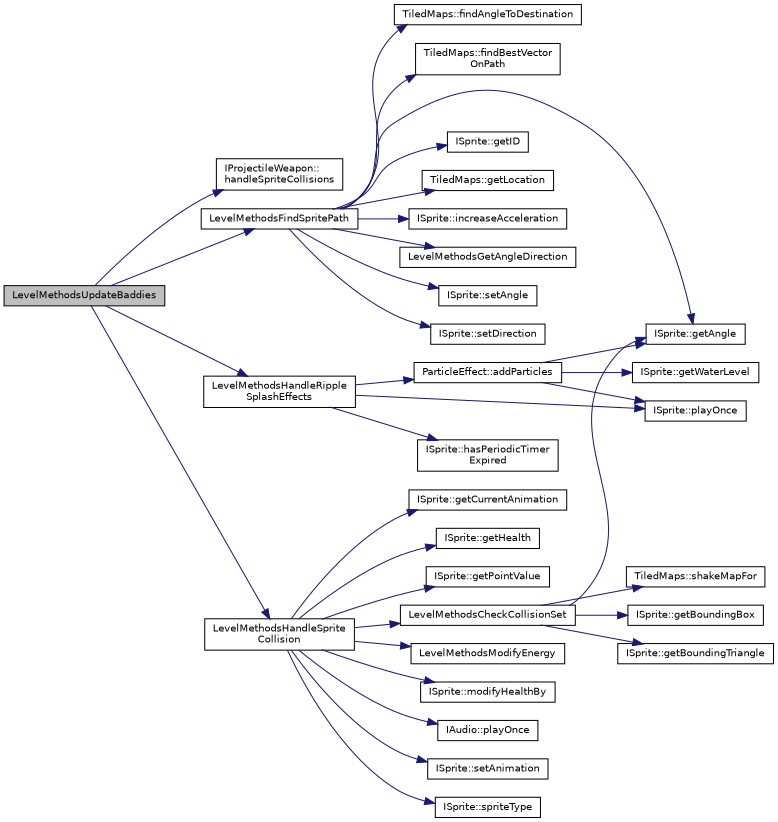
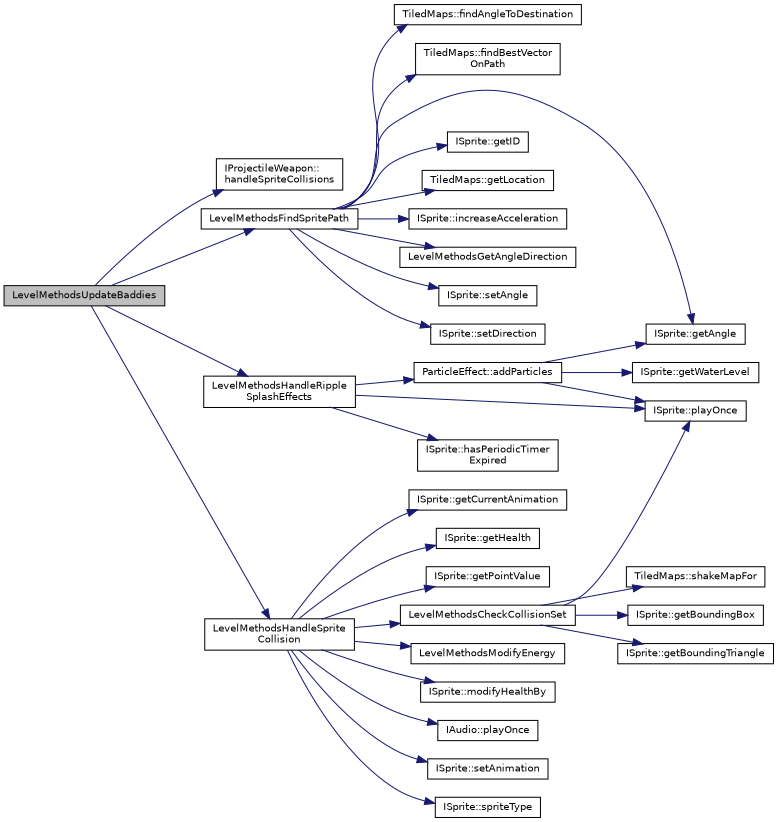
edge "LevelMethodsCheckCollisionSet" -> "ISprite::getAngle": now "LevelMethodsCheckCollisionSet" -> "ISprite::playOnce"
